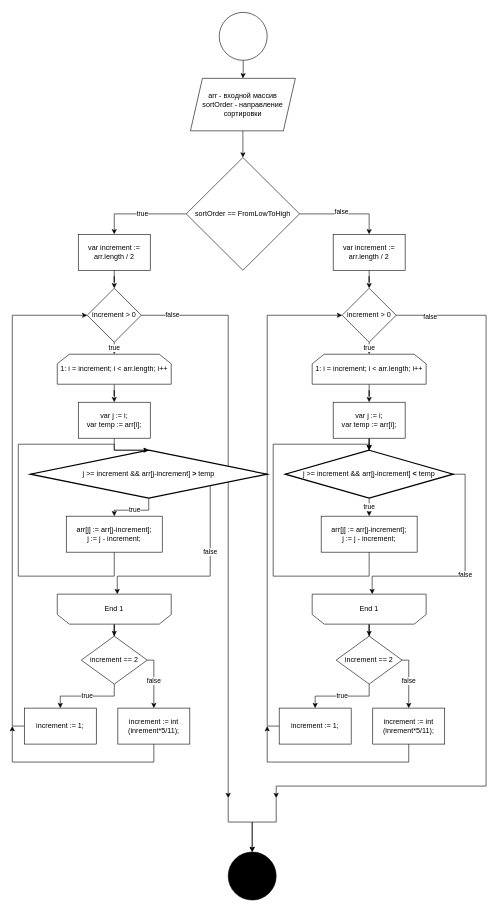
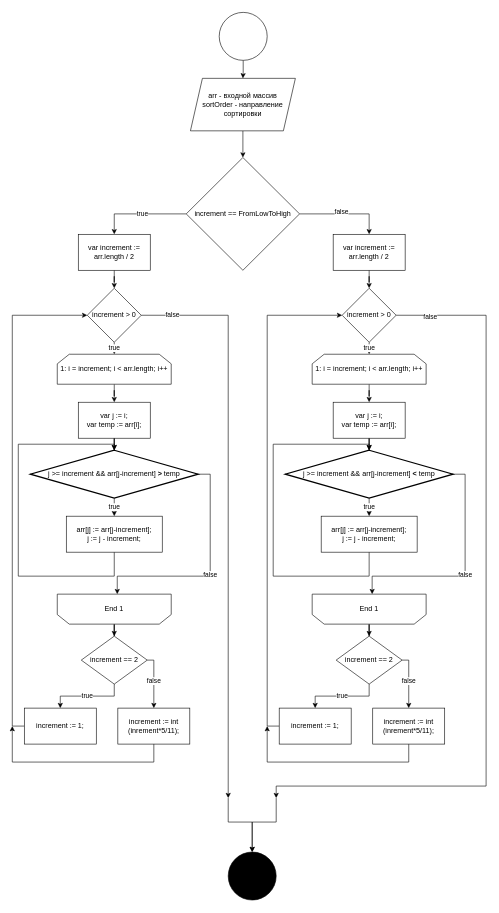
node "sortOrder == FromLowToHigh": label "sortOrder == FromLowToHigh" -> "increment == FromLowToHigh"
node "j >= increment && arr[j-increment] > temp": size 237x48 -> 168x48
